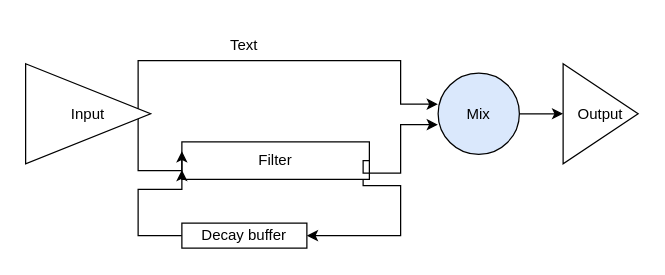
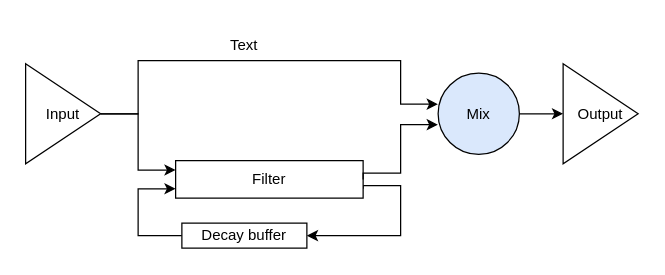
node "Input": size 125x100 -> 75x100
node "Filter": moved (276, 161) -> (269, 179)
